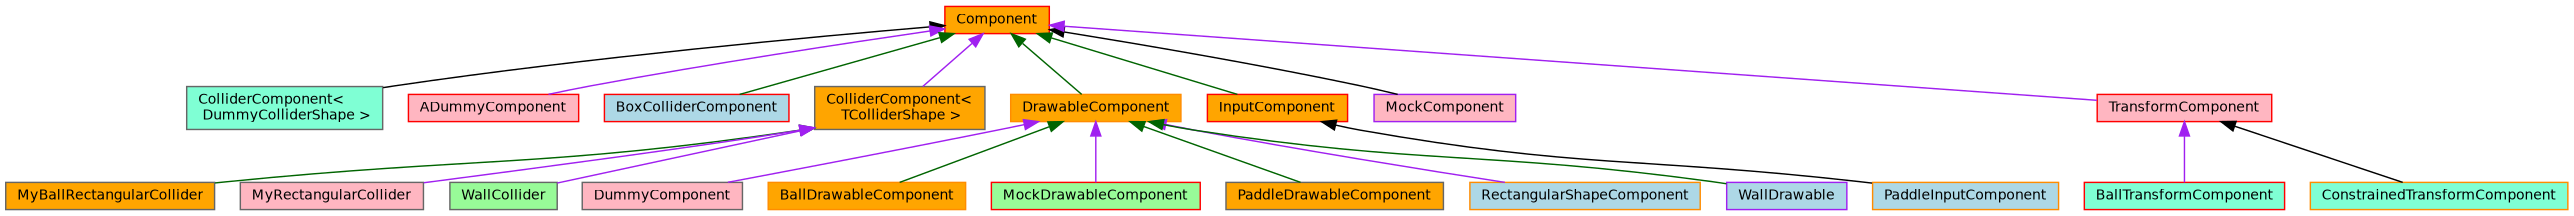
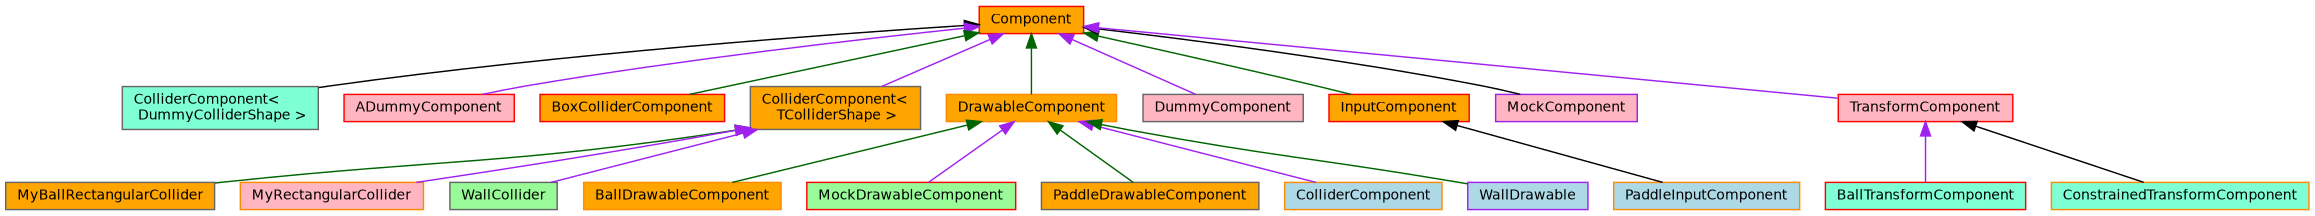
node "BoxColliderComponent": fillcolor lightblue -> orange
edge "DummyComponent" -> "DrawableComponent": now "DummyComponent" -> "Component"
node "MyRectangularCollider": color gray40 -> darkorange
node "RectangularShapeComponent": label "RectangularShapeComponent" -> "ColliderComponent"
